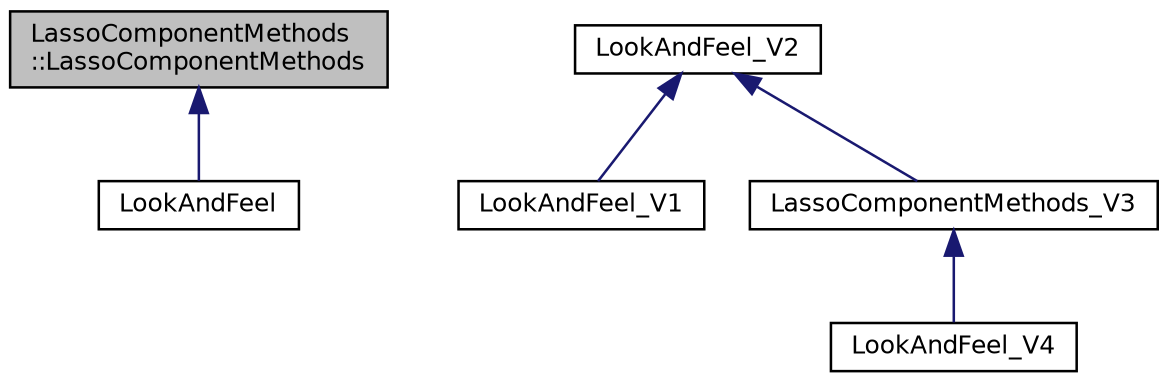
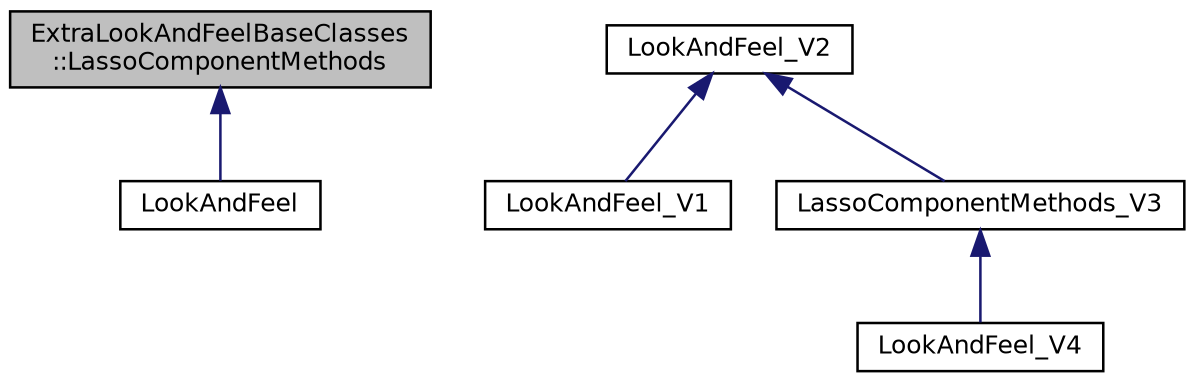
node "LassoComponentMethods ::LassoComponentMethods": label "LassoComponentMethods ::LassoComponentMethods" -> "ExtraLookAndFeelBaseClasses ::LassoComponentMethods"
